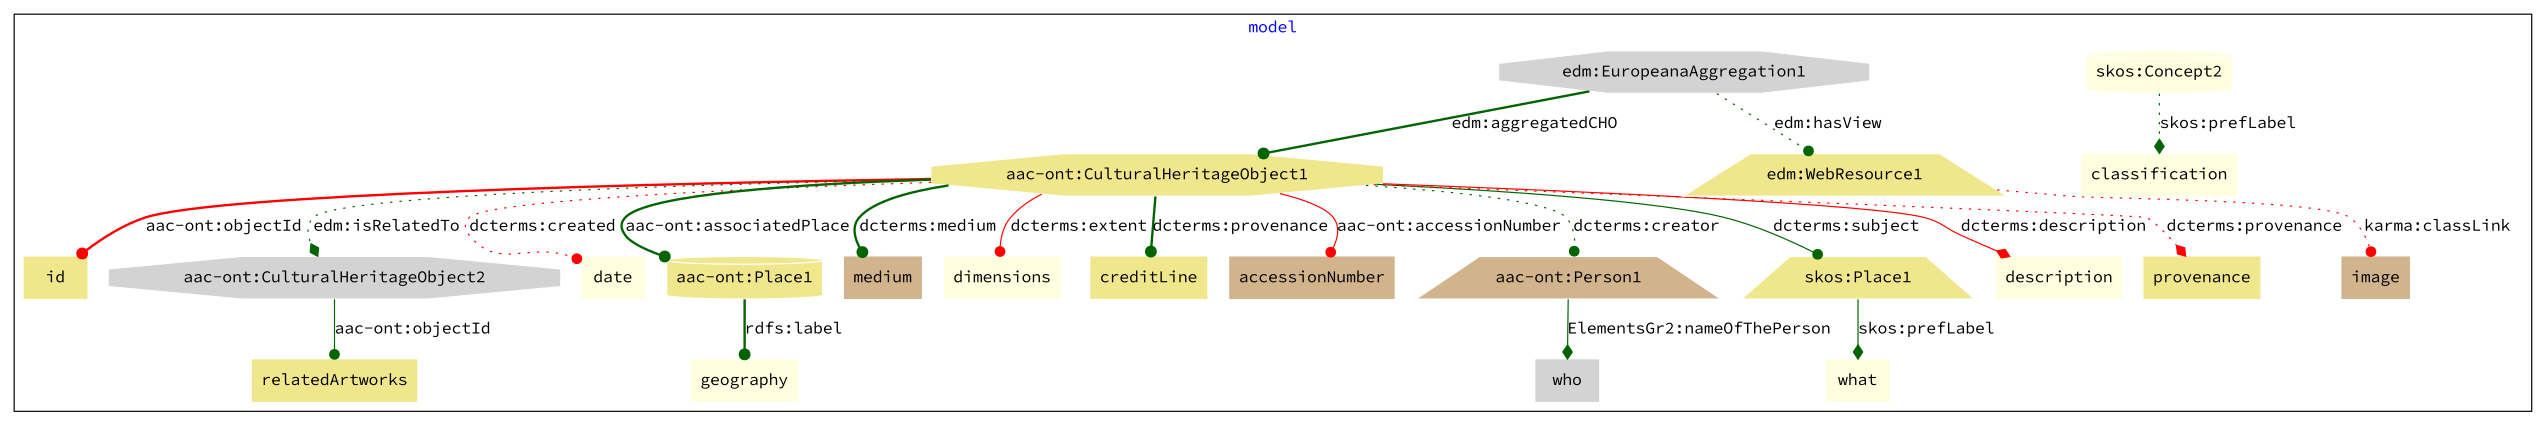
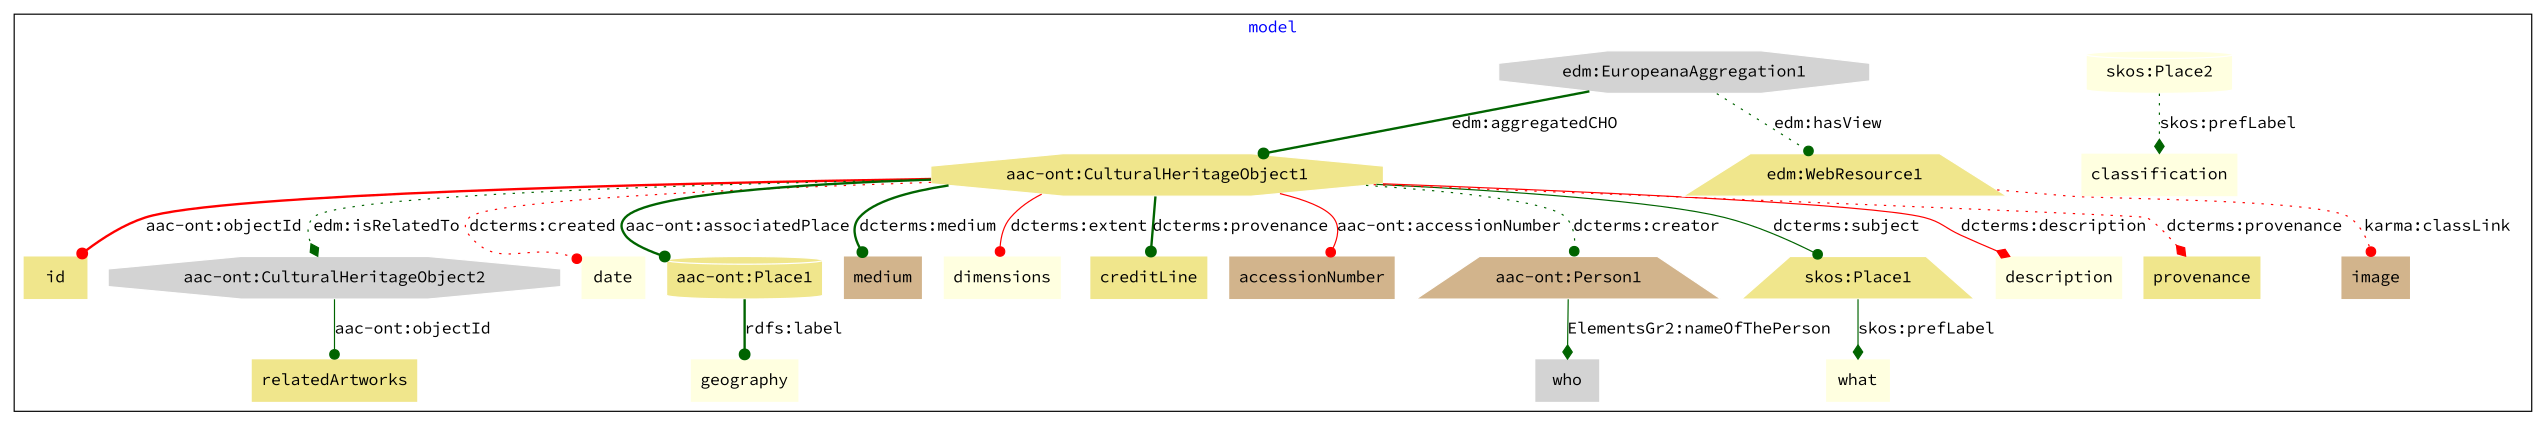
node "skos:Concept2": label "skos:Concept2" -> "skos:Place2"
